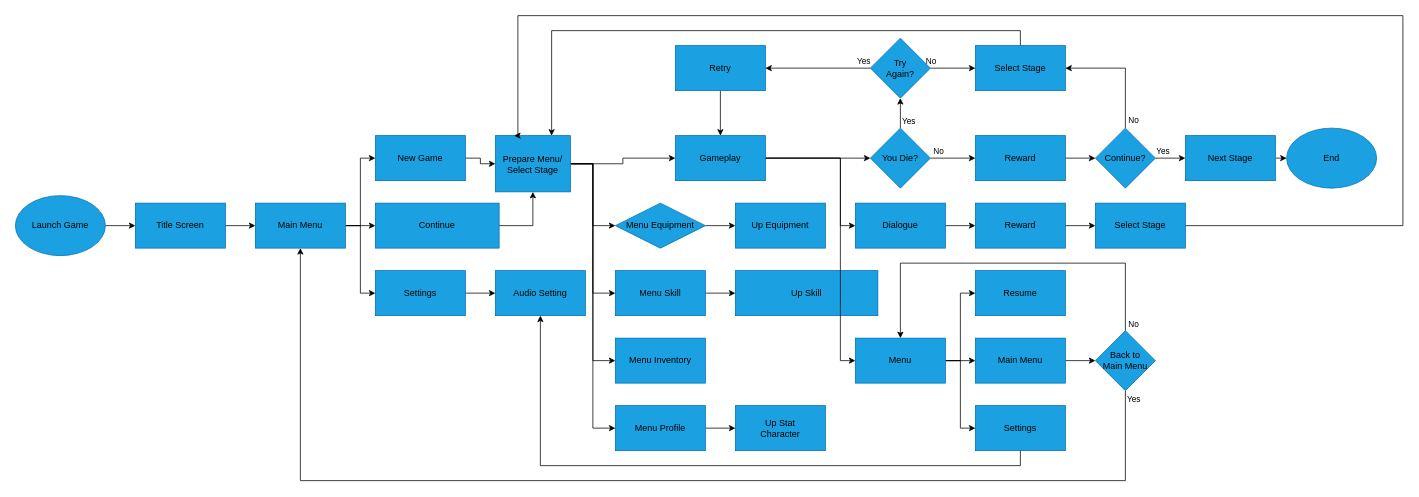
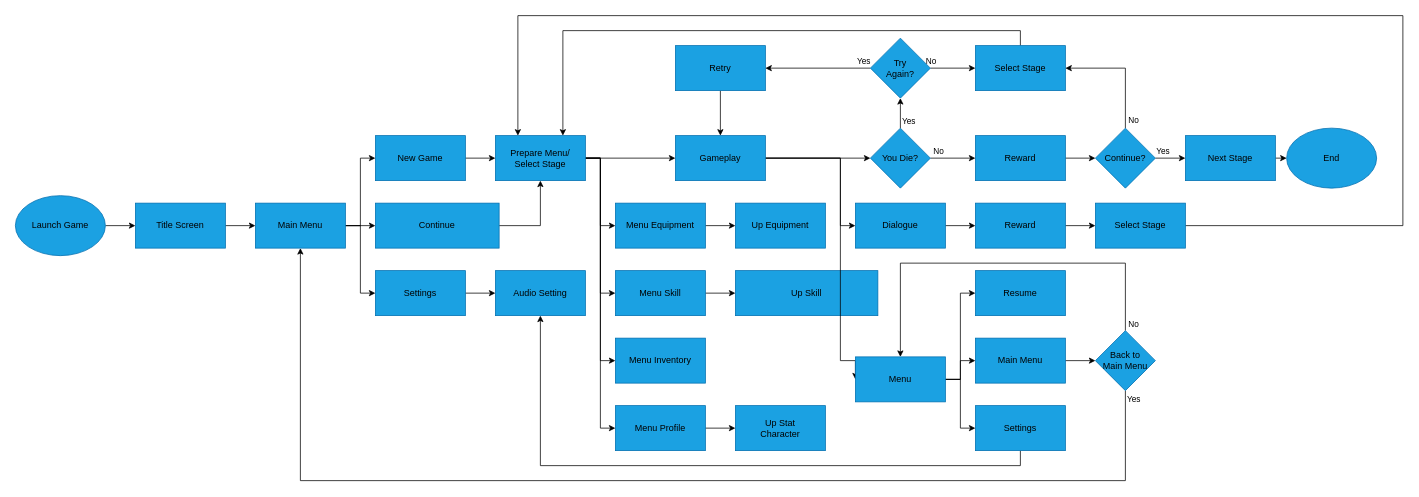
node "Prepare Menu/ Select Stage": size 75x56 -> 90x45
node "Menu Equipment": shape diamond -> rectangle
node "Menu": moved (900, 360) -> (900, 379)
